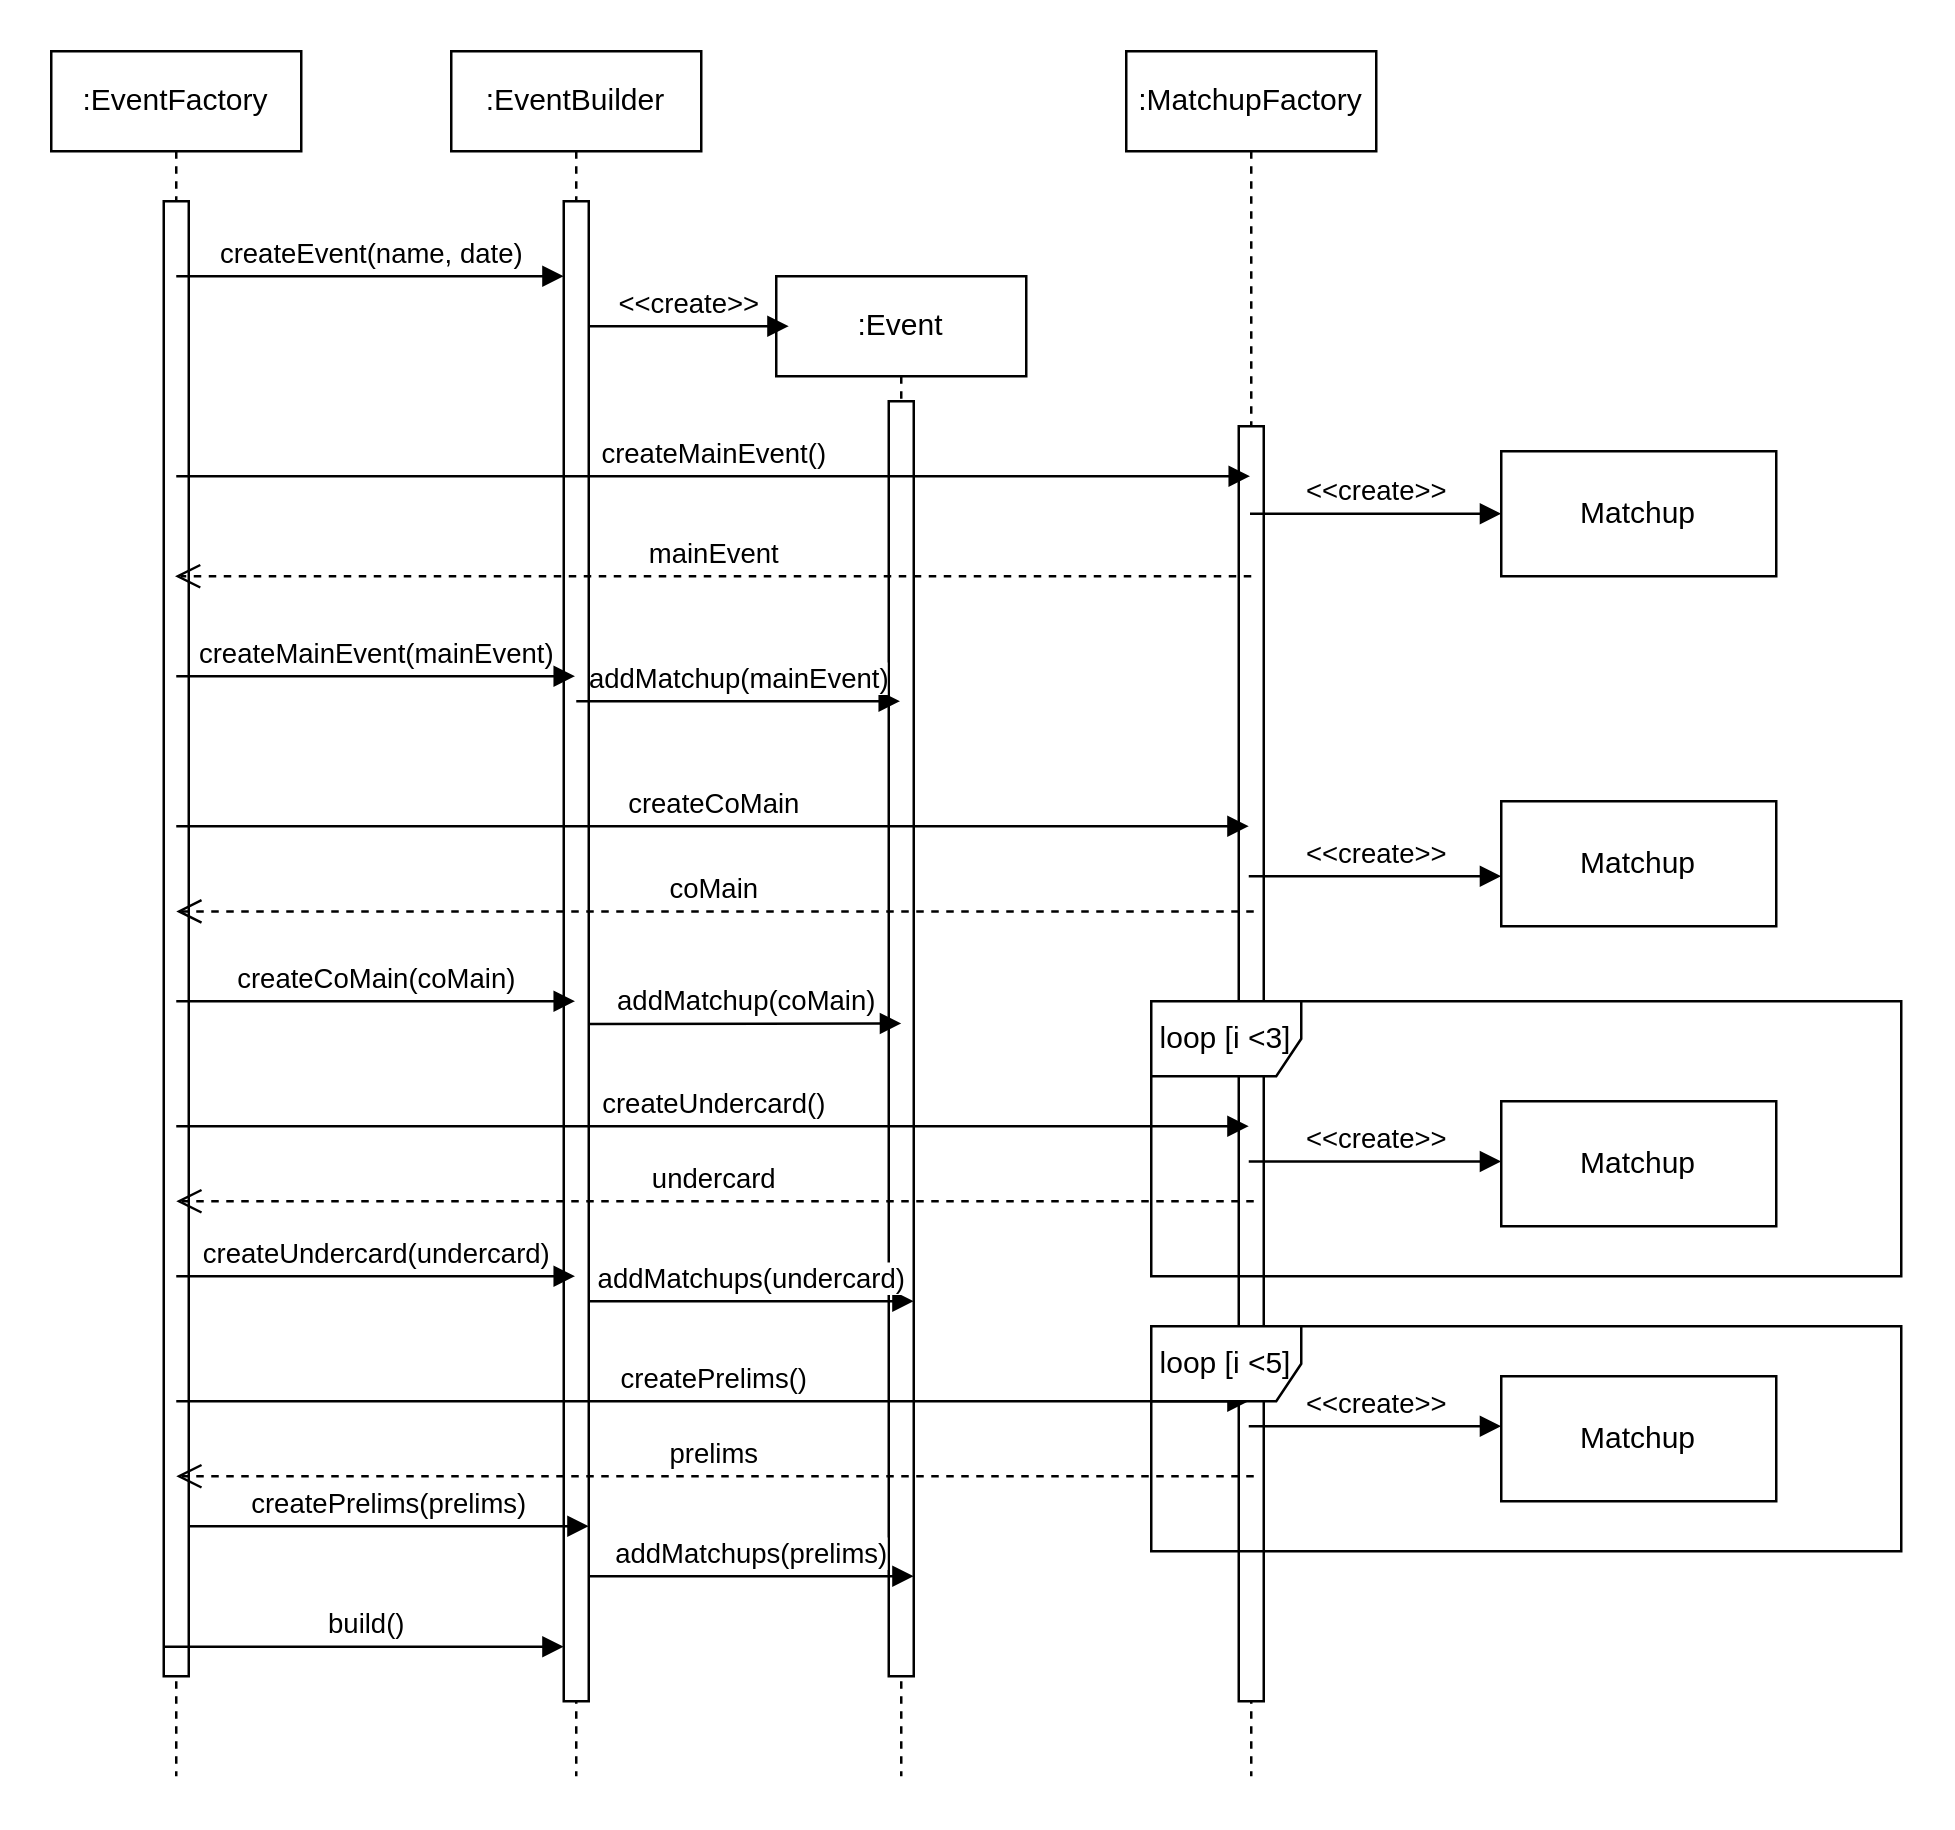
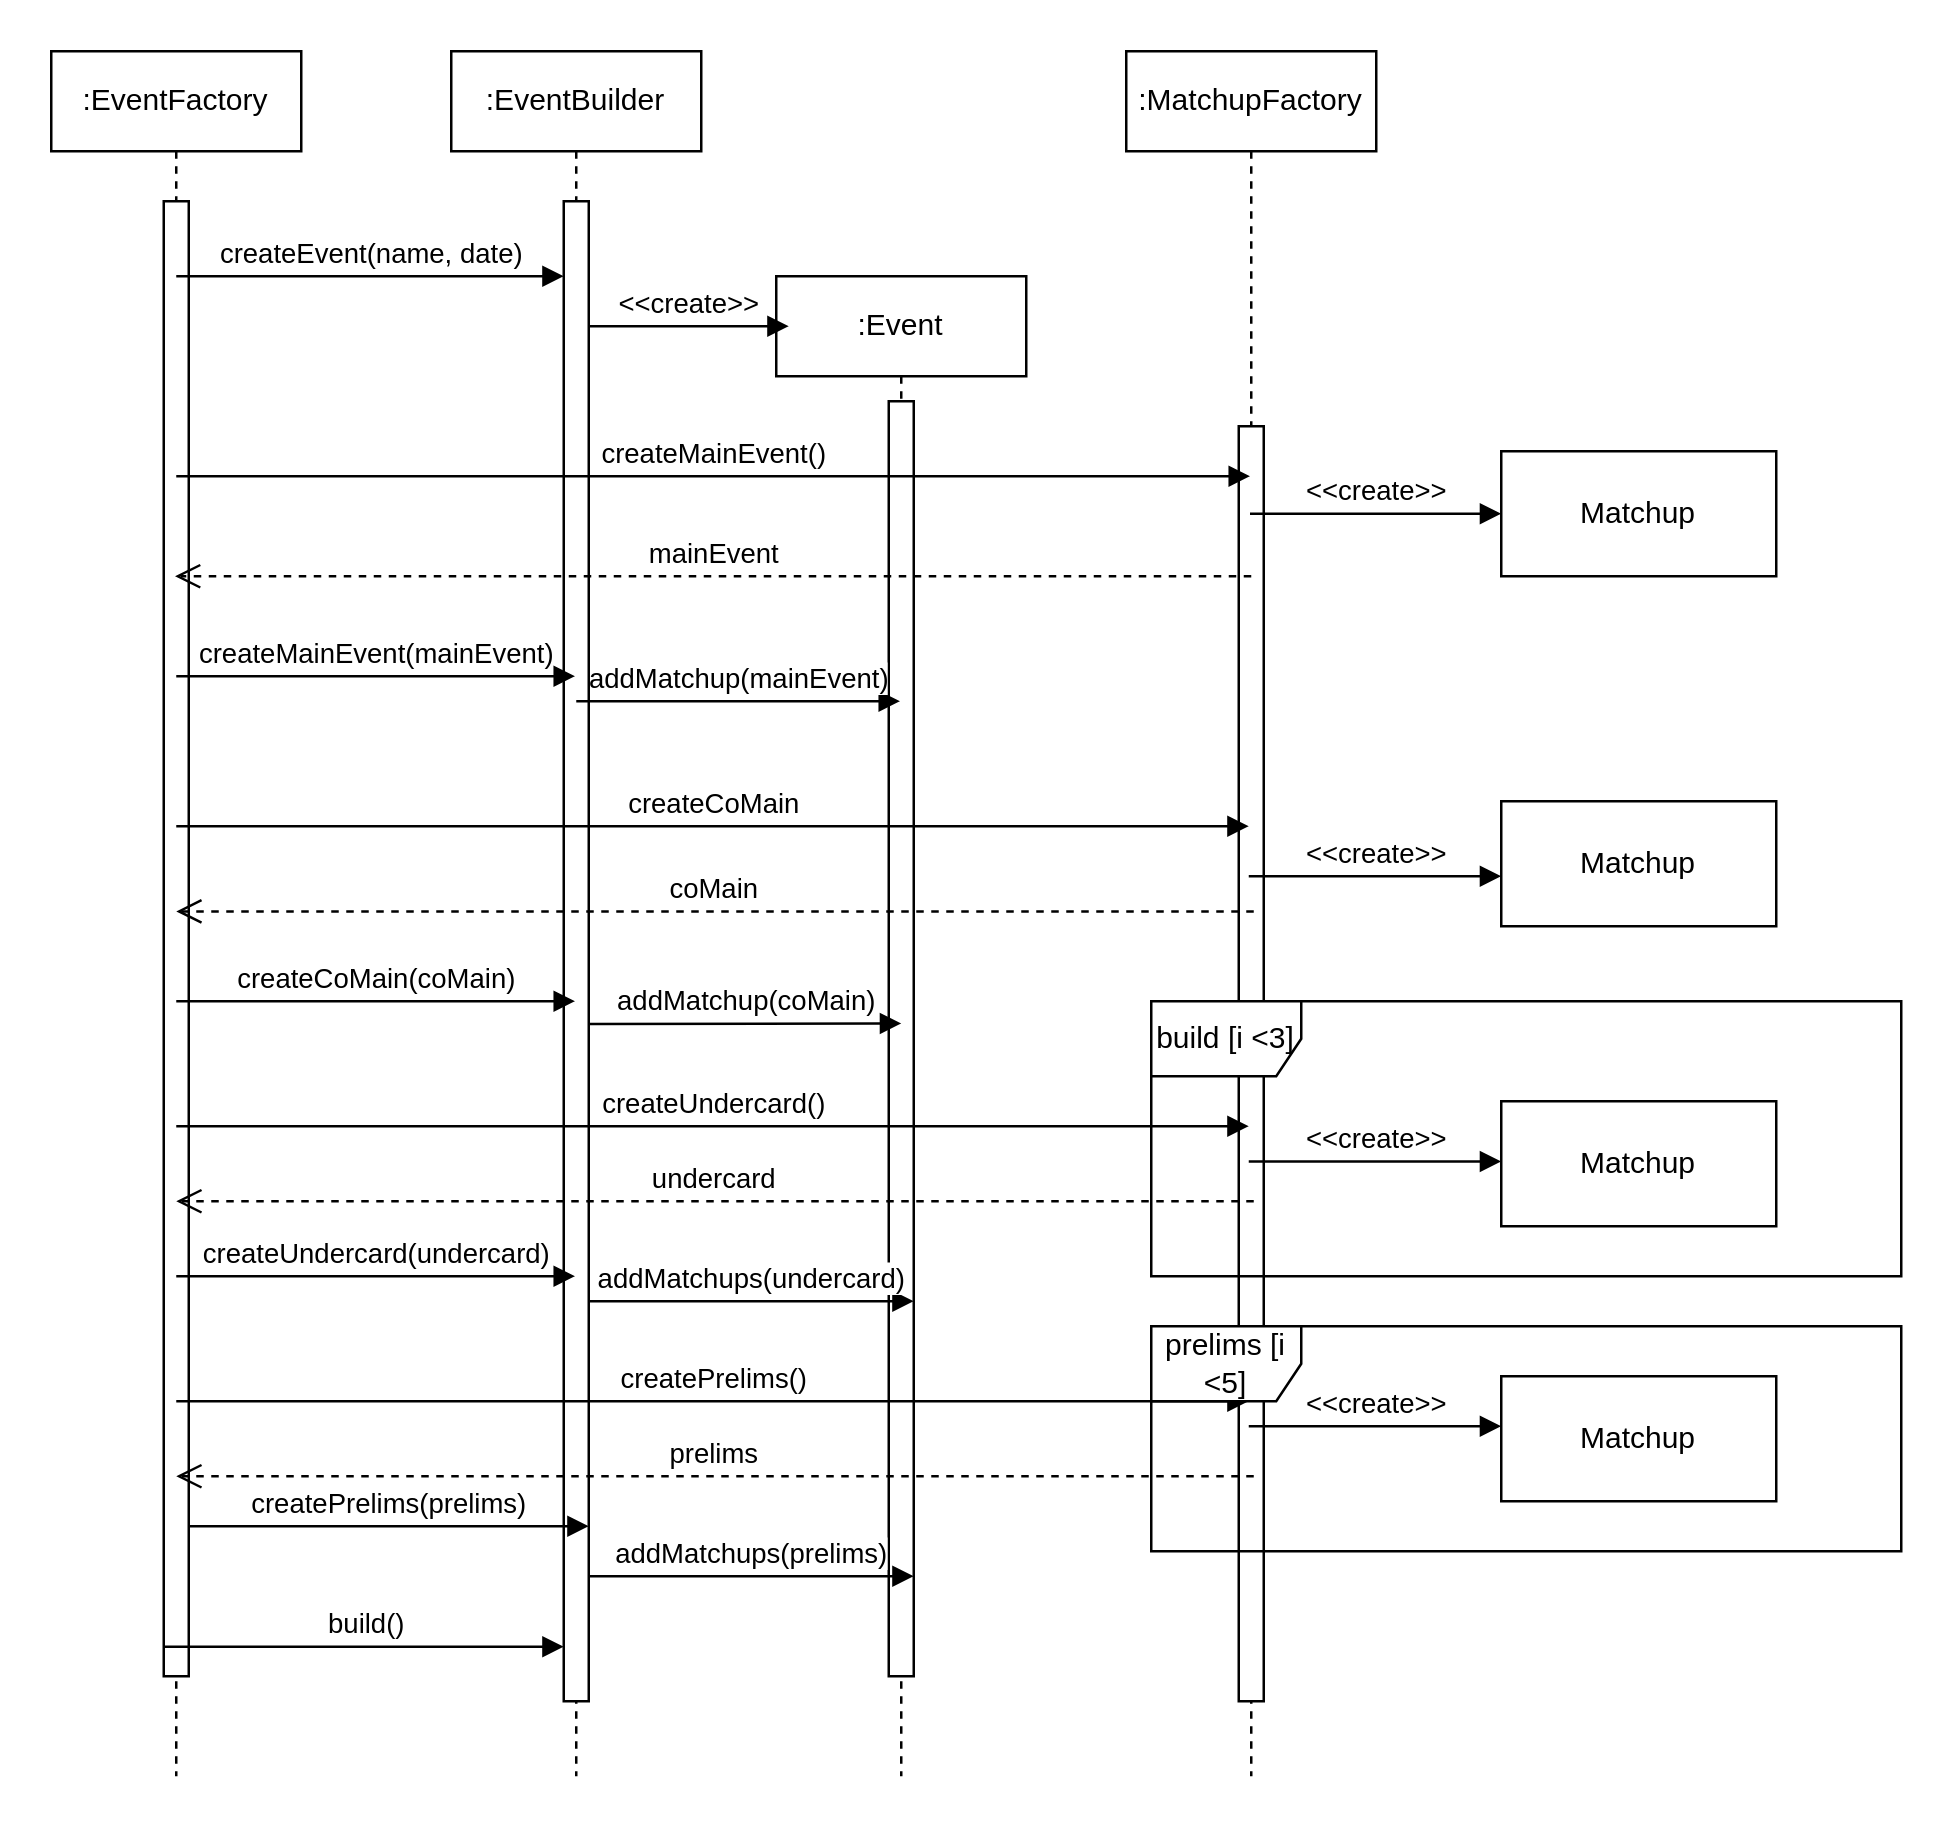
node "loop [i <3]": label "loop [i <3]" -> "build [i <3]"
node "loop [i <5]": label "loop [i <5]" -> "prelims [i <5]"
